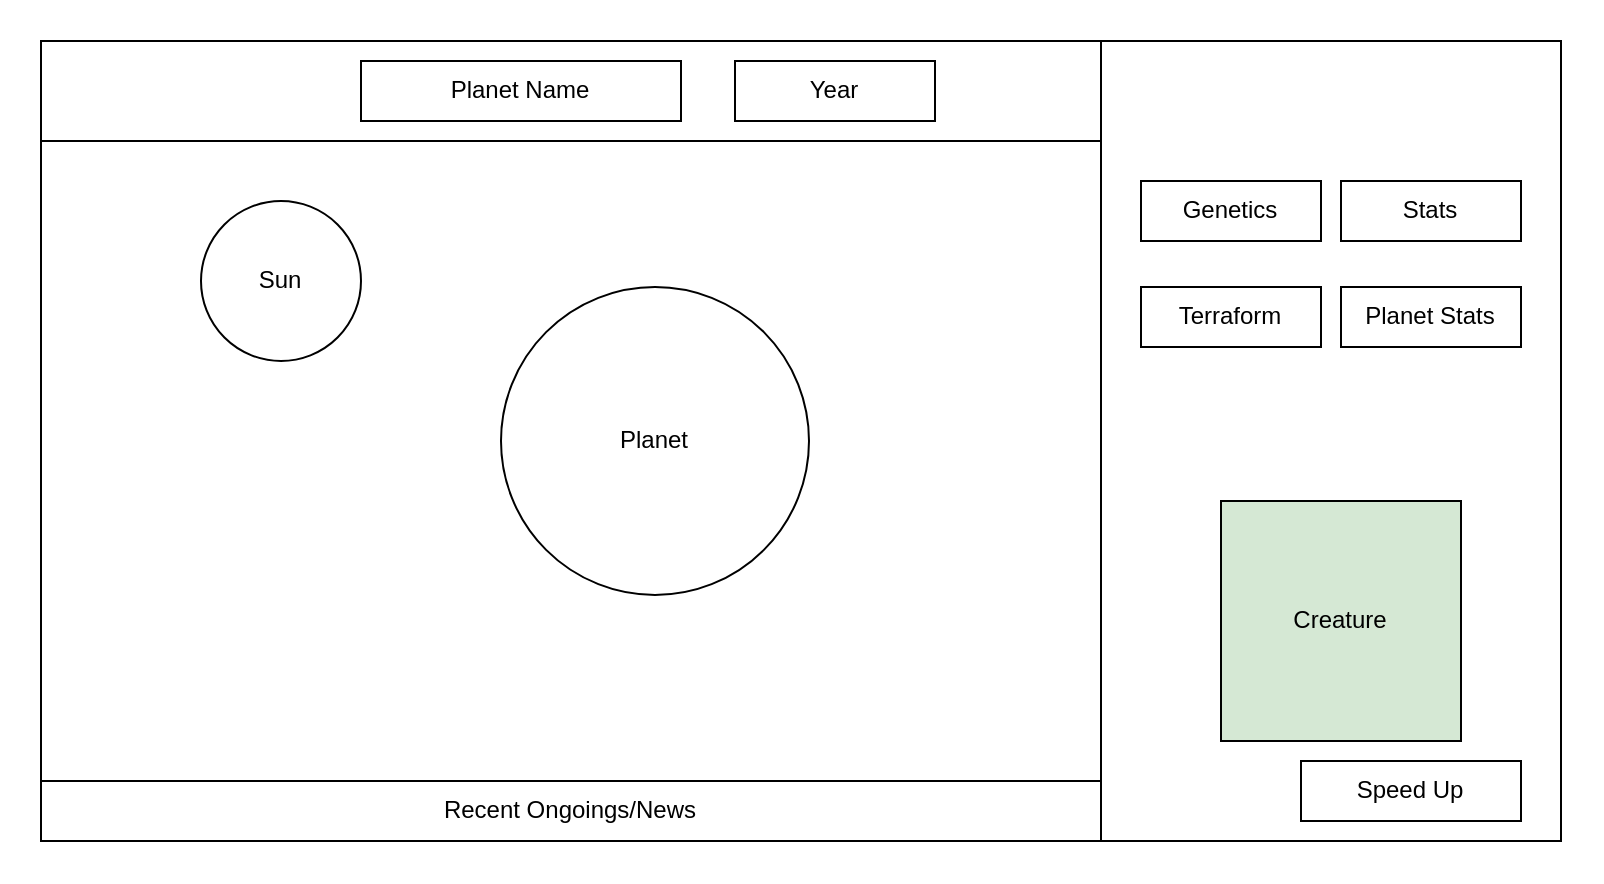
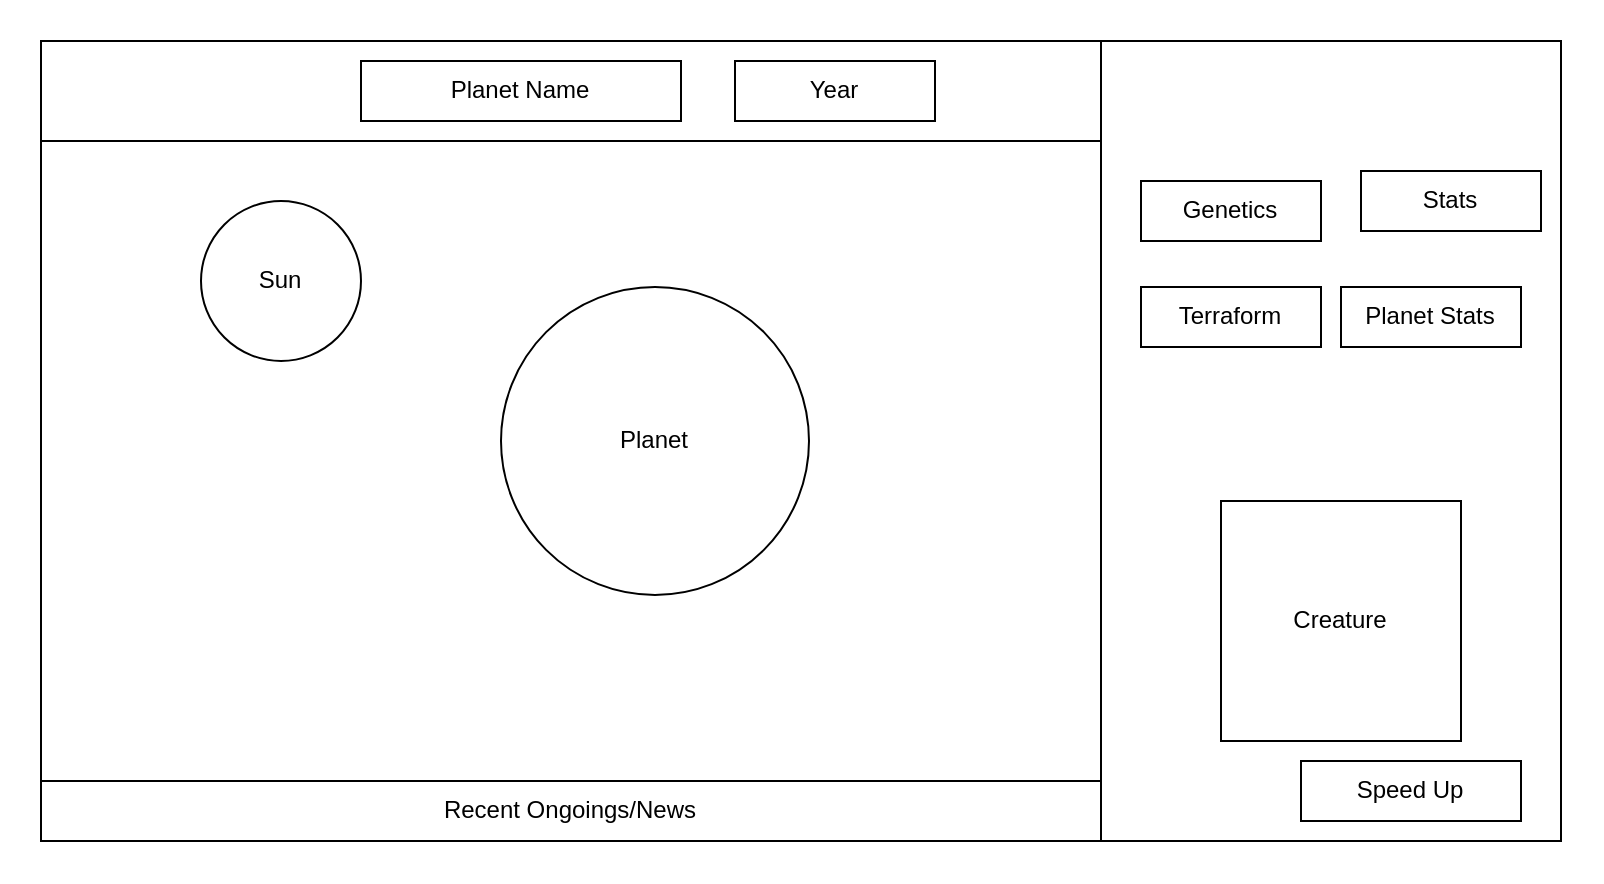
node "Stats": moved (1431, 211) -> (1451, 201)
node "Creature": fillcolor #d5e8d4 -> #ffffff
